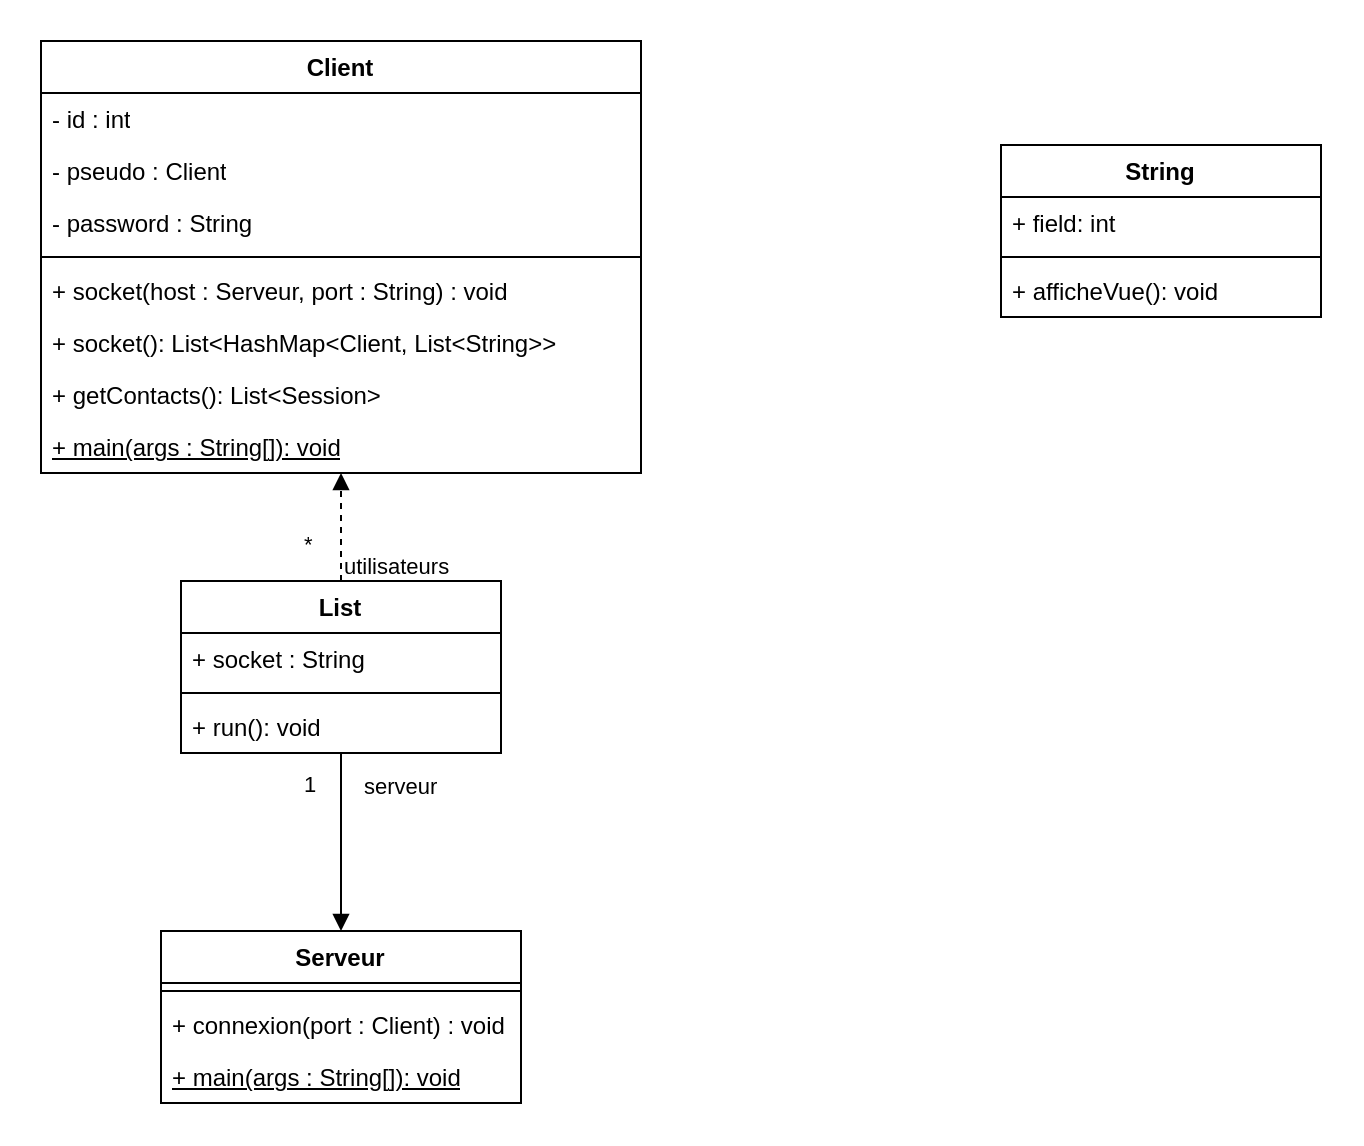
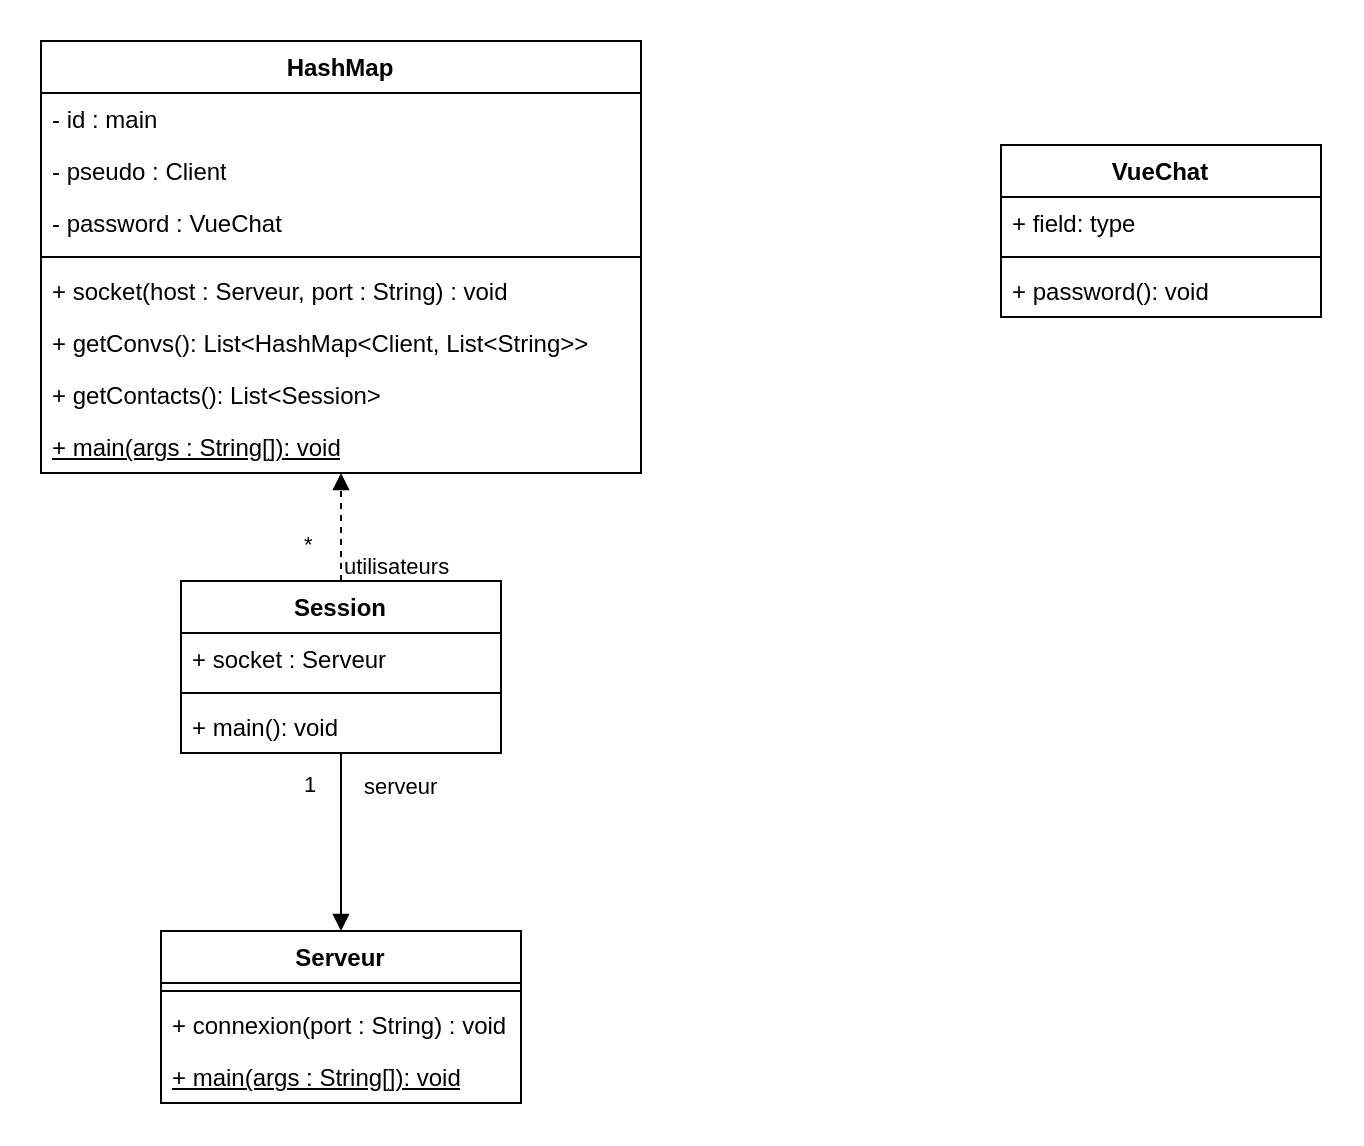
node "Client": label "Client" -> "HashMap"
node "- id : int": label "- id : int" -> "- id : main"
node "String": label "String" -> "VueChat"
node "- password : String": label "- password : String" -> "- password : VueChat"
node "+ field: int": label "+ field: int" -> "+ field: type"
node "+ afficheVue(): void": label "+ afficheVue(): void" -> "+ password(): void"
node "+ socket(): List<HashMap<Client, List<String>>": label "+ socket(): List<HashMap<Client, List<String>>" -> "+ getConvs(): List<HashMap<Client, List<String>>"
node "List": label "List" -> "Session"
node "+ socket : String": label "+ socket : String" -> "+ socket : Serveur"
node "+ run(): void": label "+ run(): void" -> "+ main(): void"
node "+ connexion(port : Client) : void": label "+ connexion(port : Client) : void" -> "+ connexion(port : String) : void"
